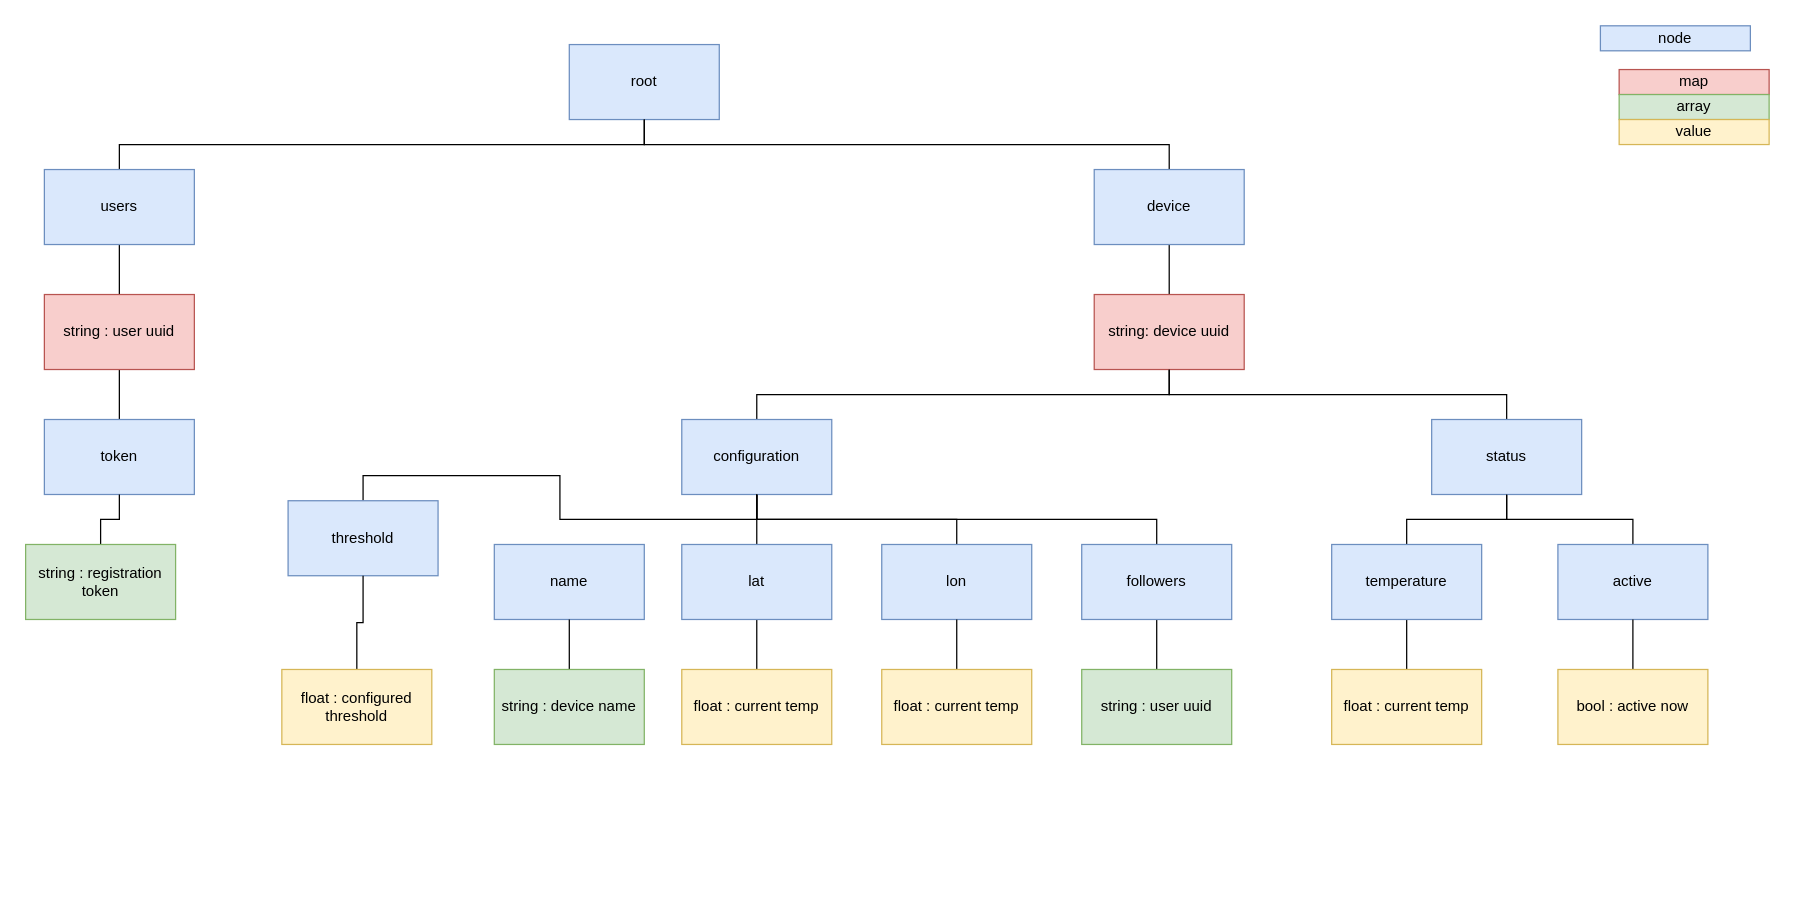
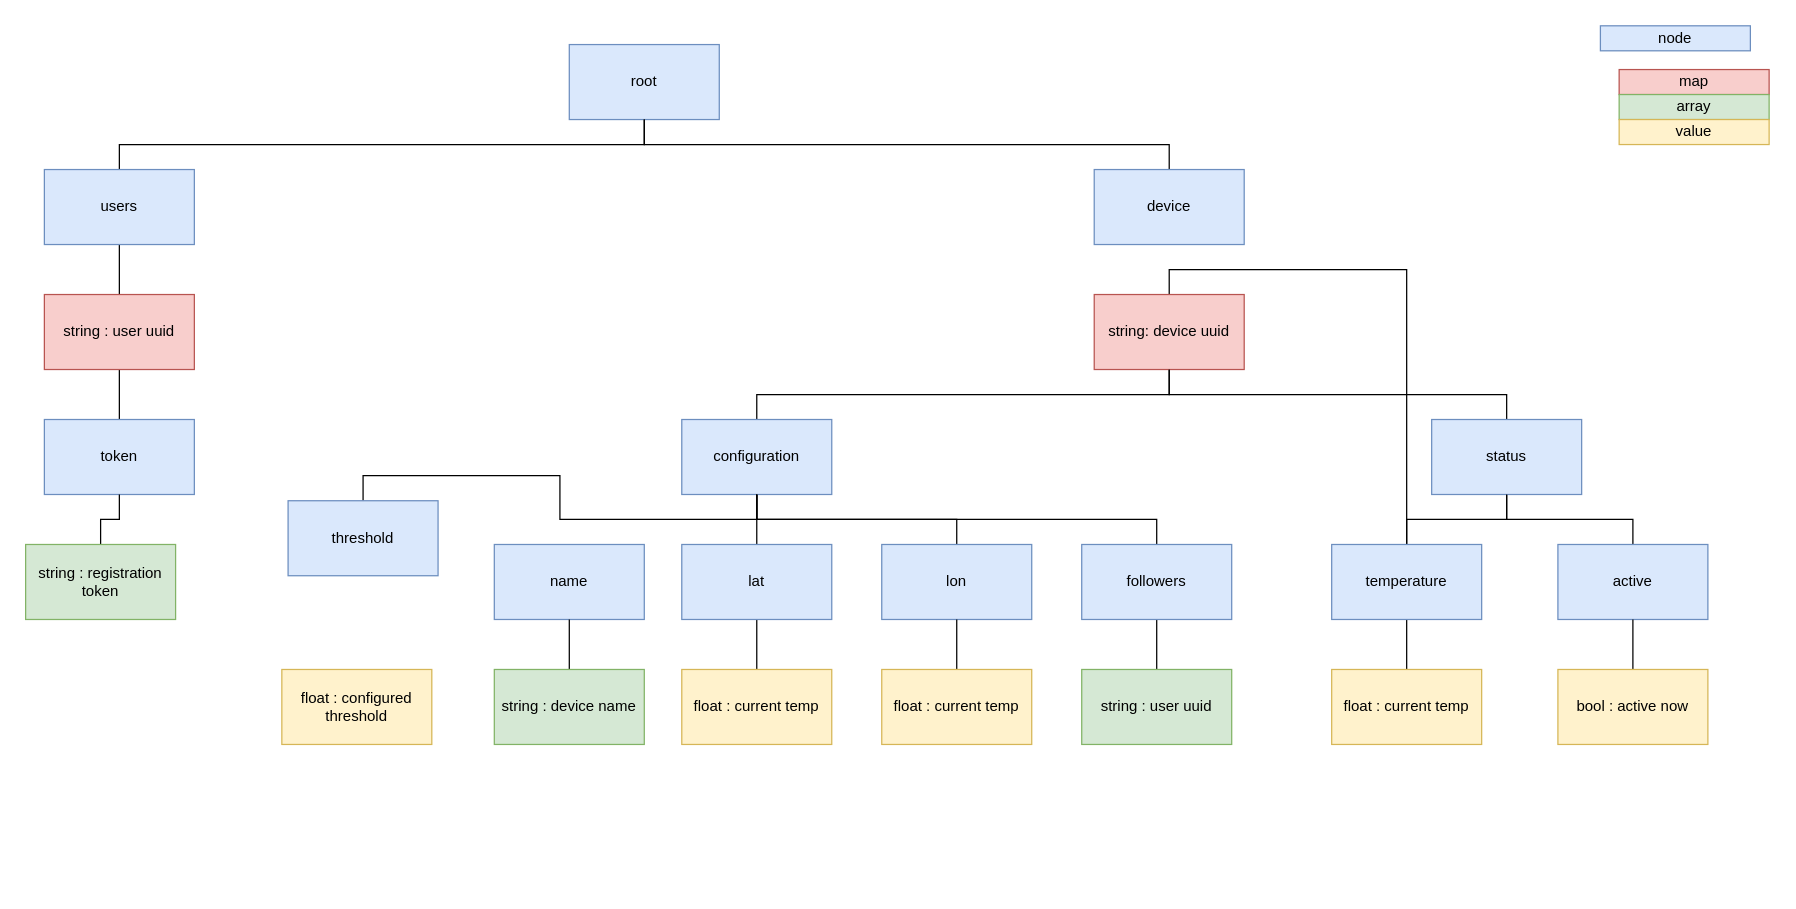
edge "device" -- "string: device uuid": now "temperature" -- "string: device uuid"
edge "threshold" -- "float : configured threshold": removed
